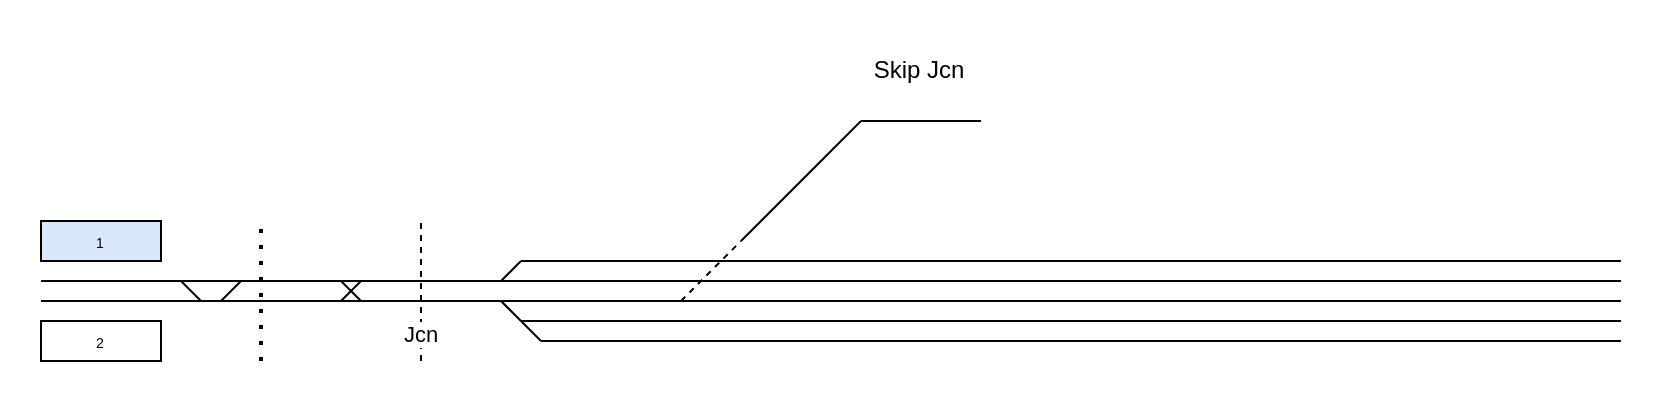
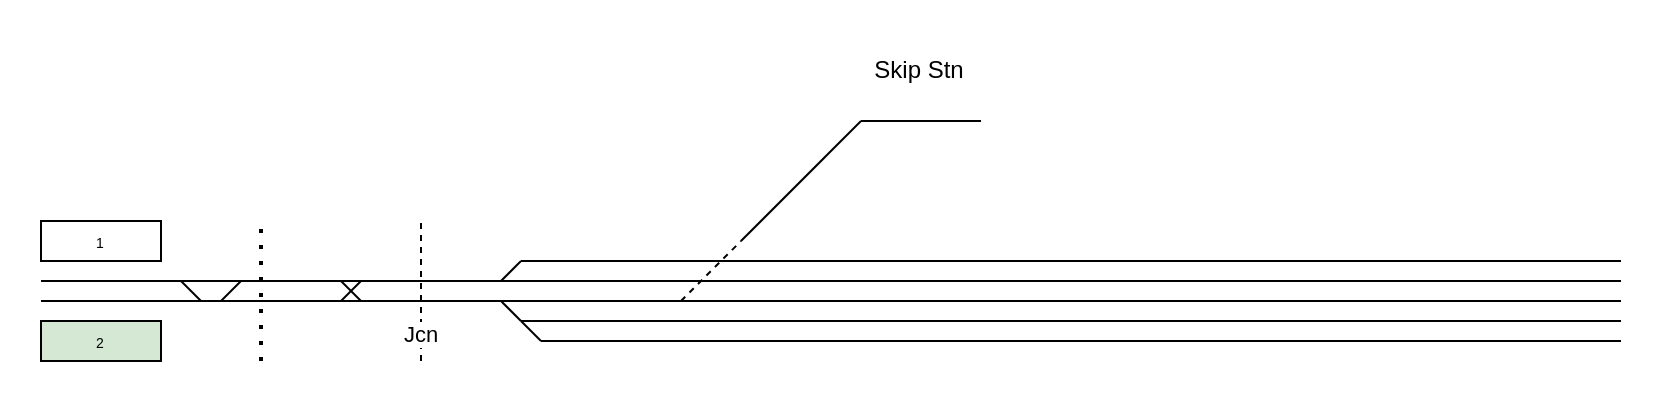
node "Skip Jcn": label "Skip Jcn" -> "Skip Stn"
node "1": fillcolor #dae8fc -> #ffffff
node "2": fillcolor #ffffff -> #d5e8d4
